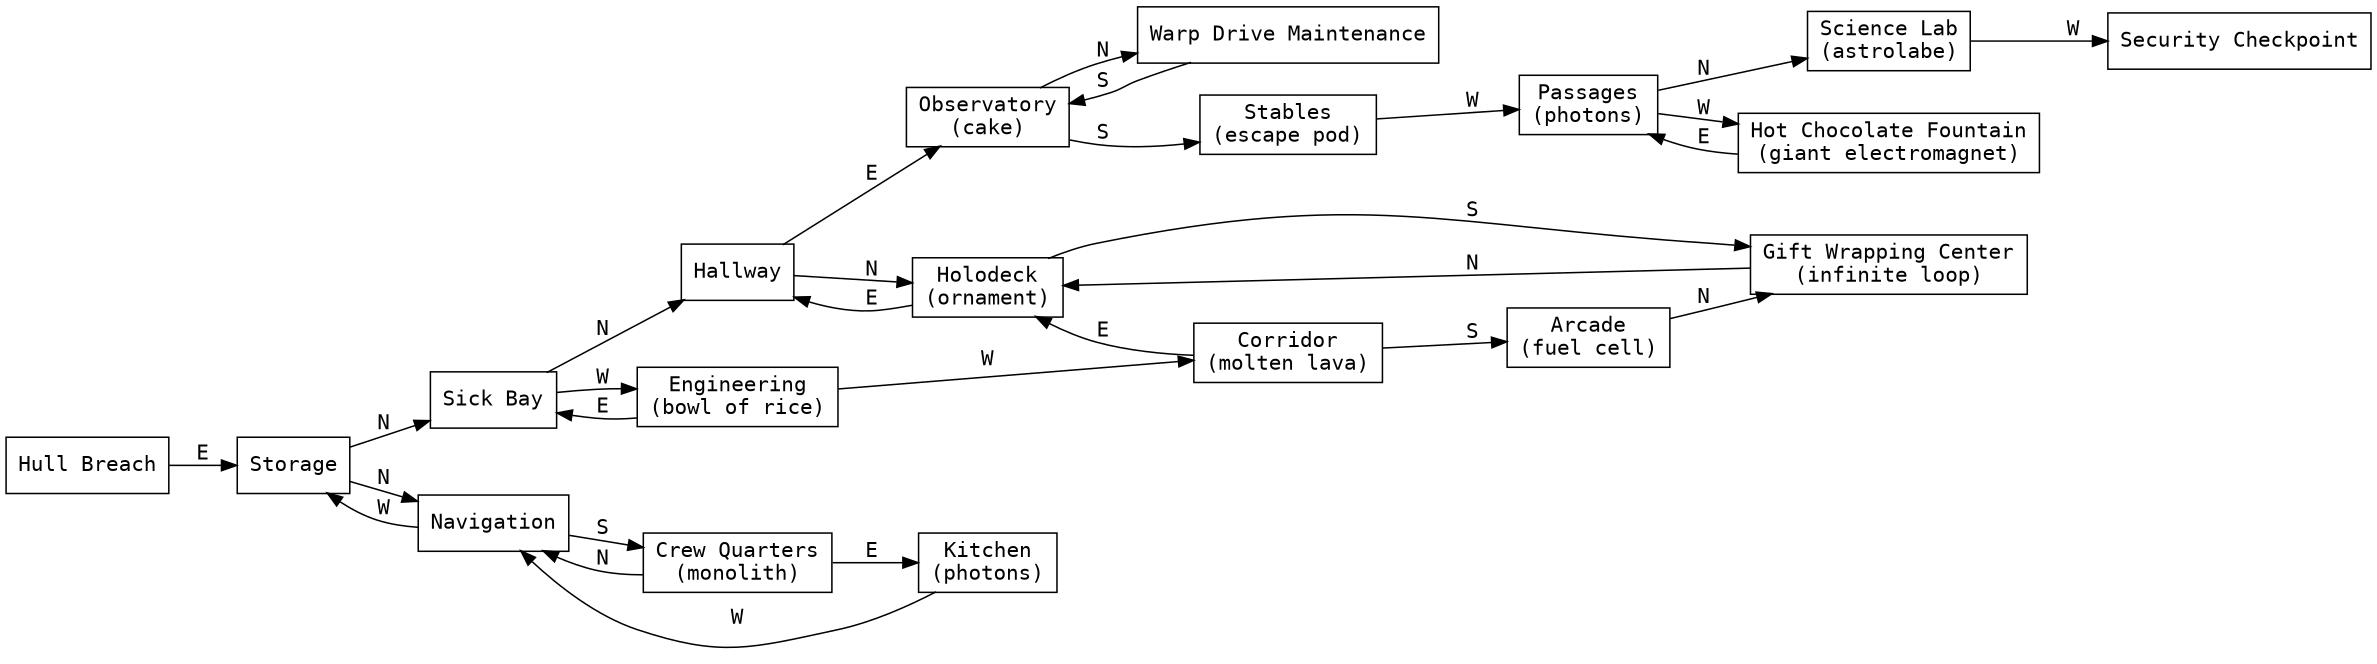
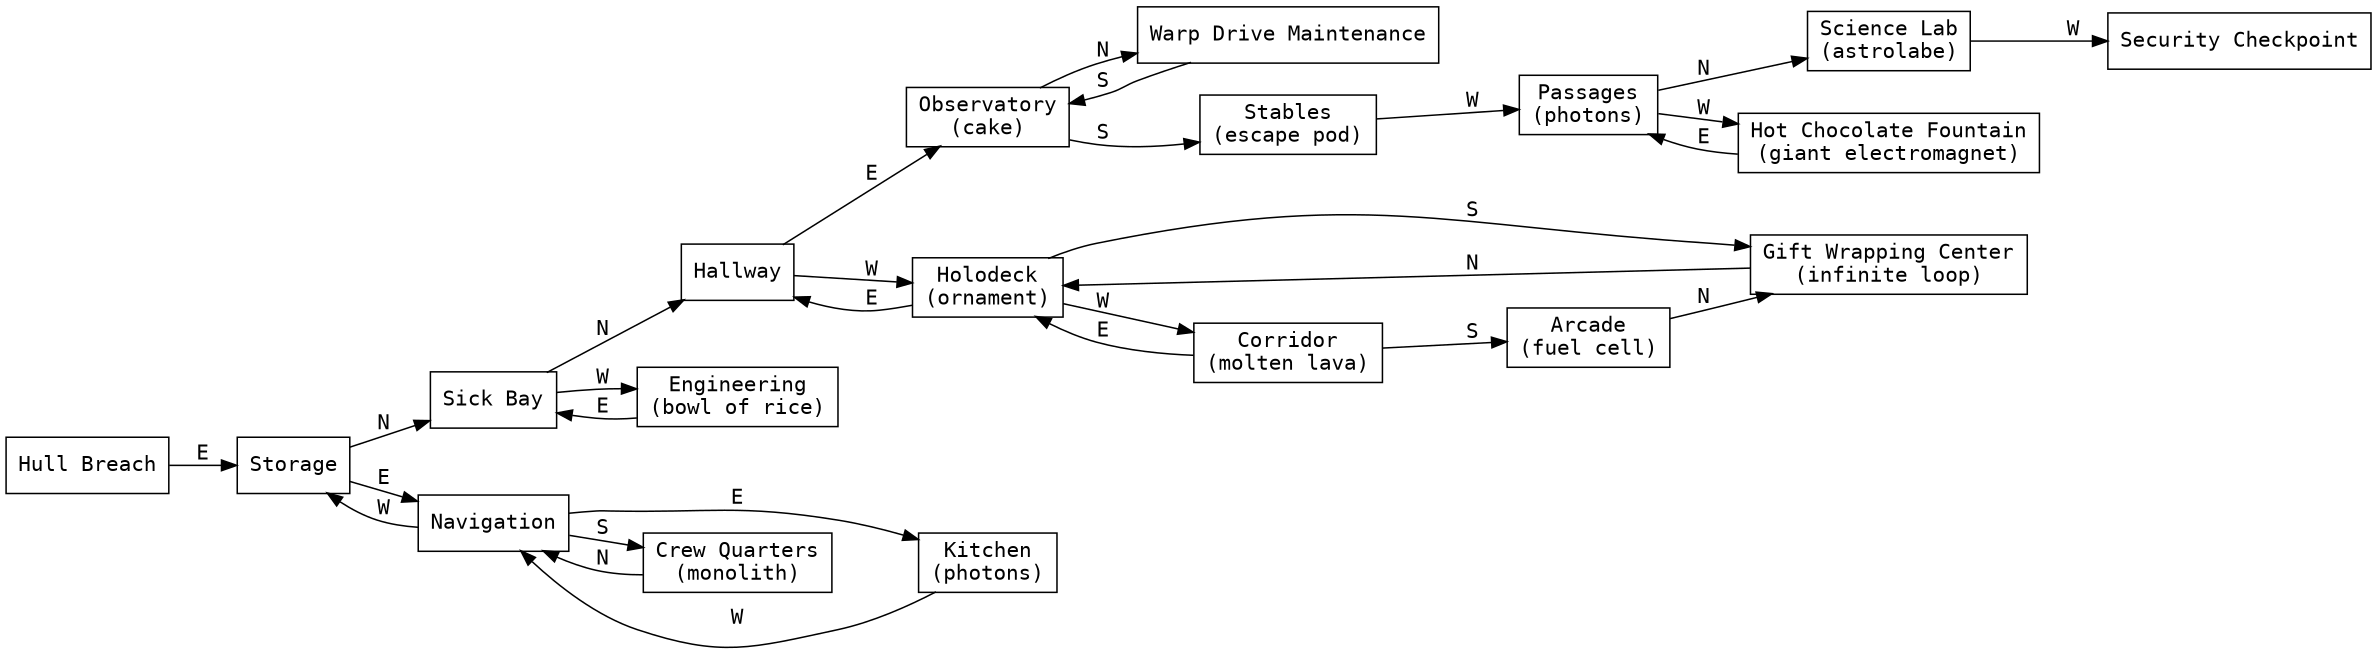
edge "Hallway" -> "Holodeck (ornament)": label "N" -> "W"
edge "Engineering (bowl of rice)" -> "Corridor (molten lava)": now "Holodeck (ornament)" -> "Corridor (molten lava)"
edge "Storage" -> "Navigation": label "N" -> "E"
edge "Crew Quarters (monolith)" -> "Kitchen (photons)": now "Navigation" -> "Kitchen (photons)"
